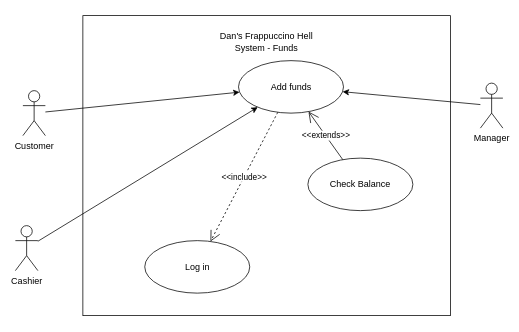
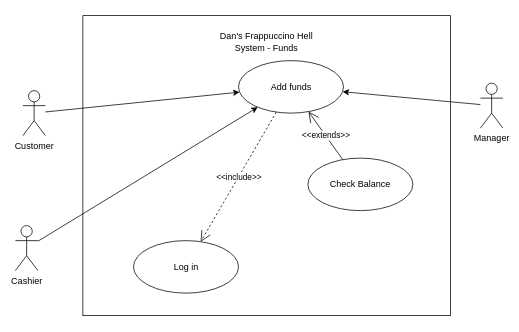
node "Log in": moved (197, 267) -> (186, 267)
